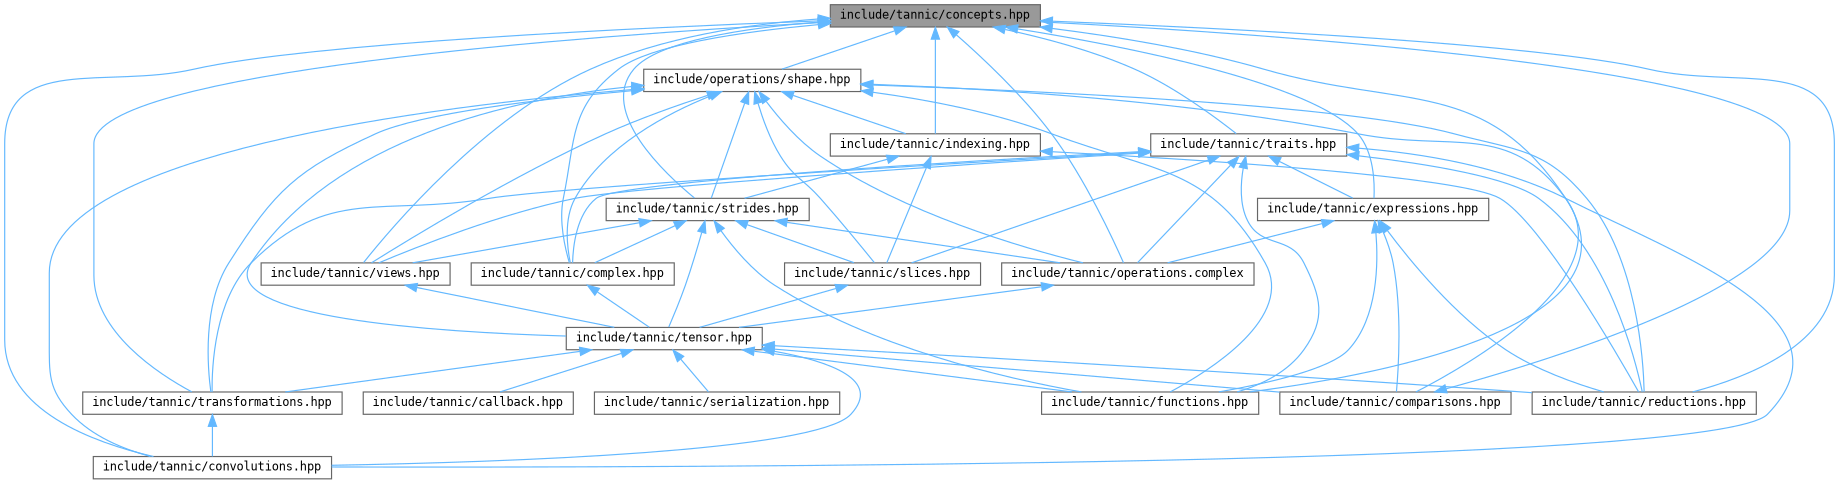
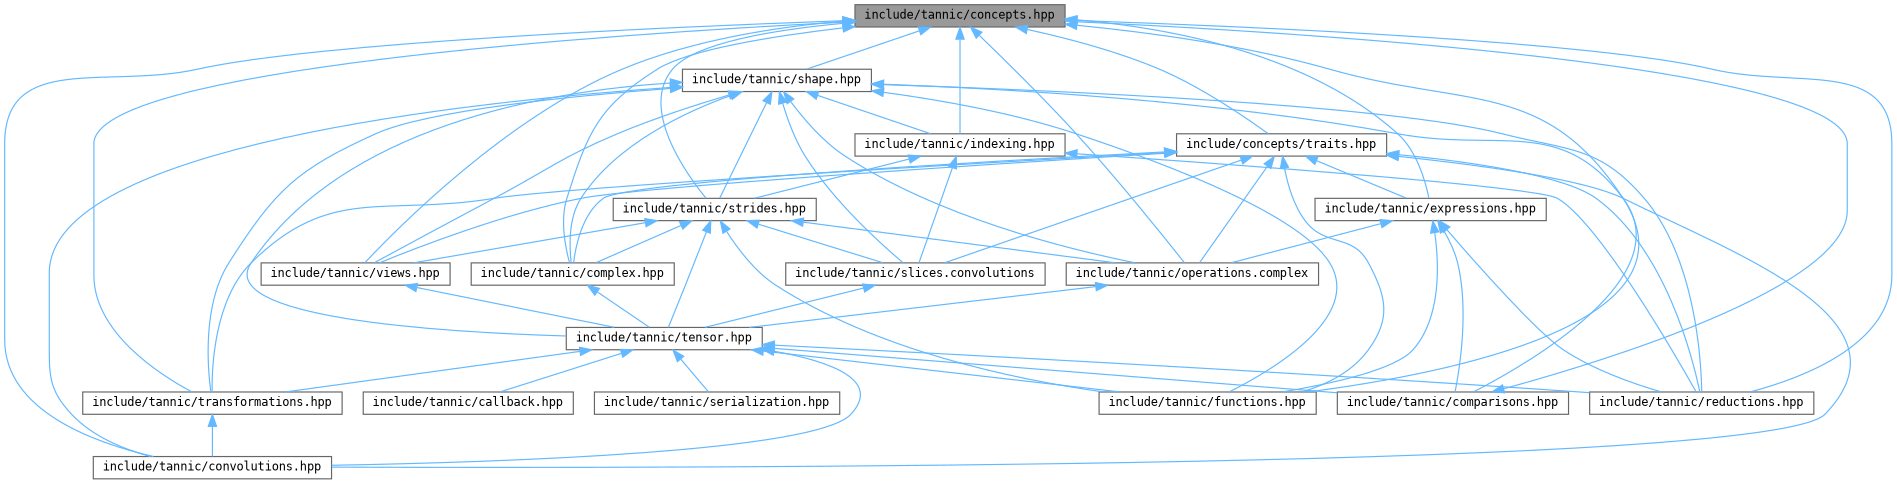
node "include/operations/shape.hpp": label "include/operations/shape.hpp" -> "include/tannic/shape.hpp"
node "include/tannic/traits.hpp": label "include/tannic/traits.hpp" -> "include/concepts/traits.hpp"
node "include/tannic/slices.hpp": label "include/tannic/slices.hpp" -> "include/tannic/slices.convolutions"
